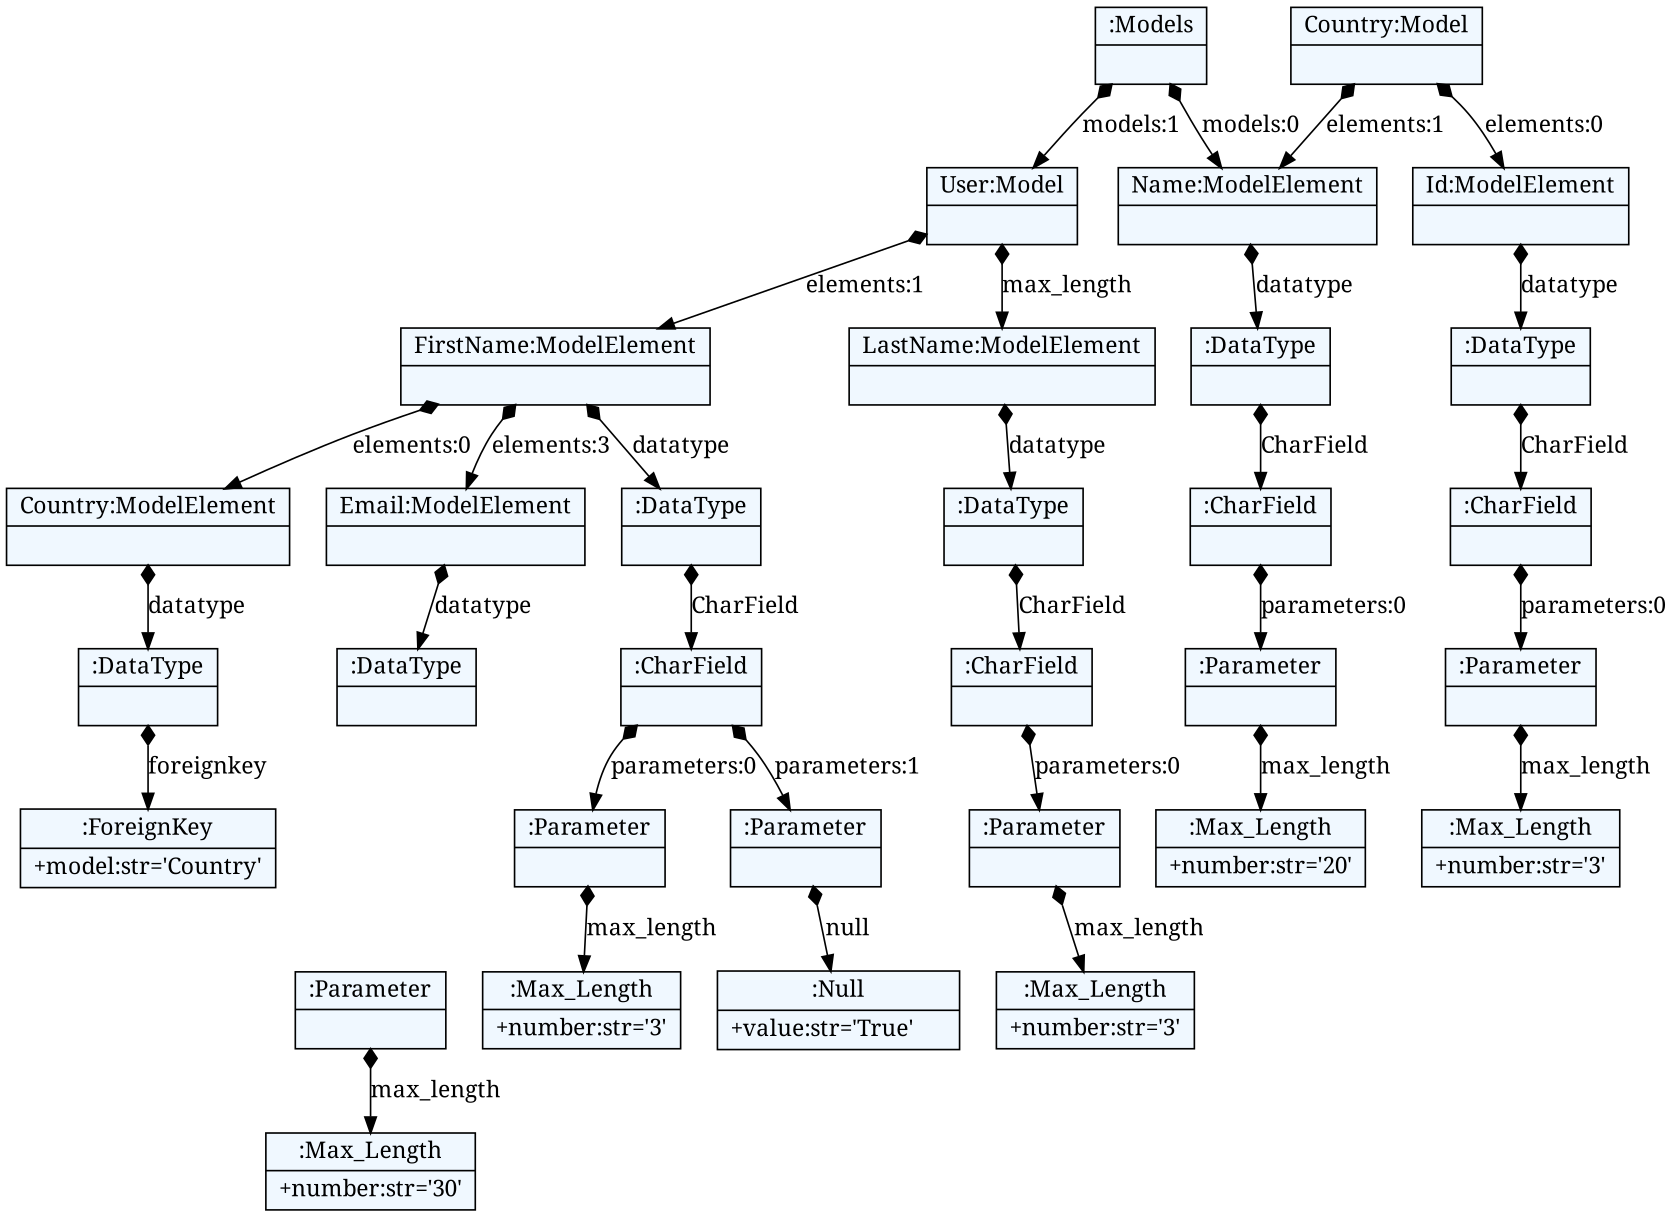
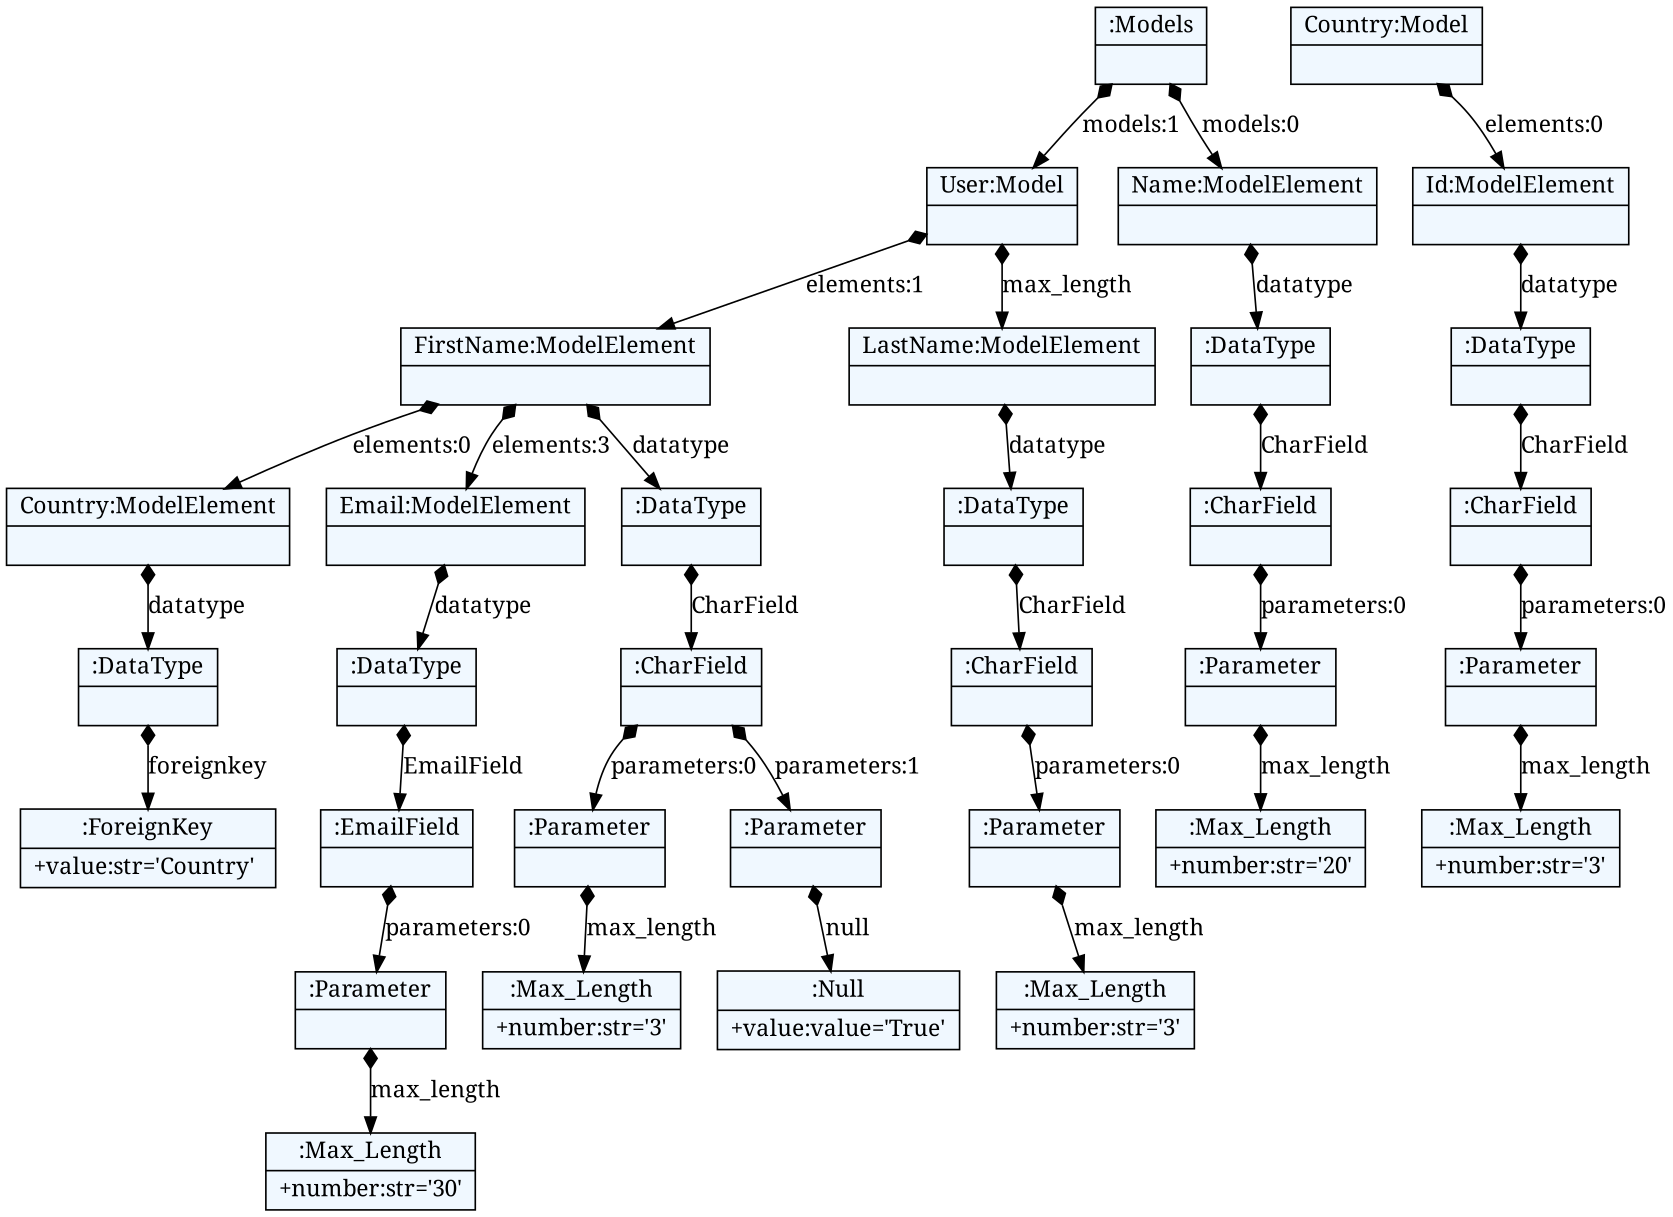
edge "Country:Model" -- "Name:ModelElement": removed, label "elements:1"
node ":EmailField": added
node ":ForeignKey": text "+model:str='Country'" -> "+value:str='Country'"
node ":Null": text "+value:str='True'" -> "+value:value='True'"
